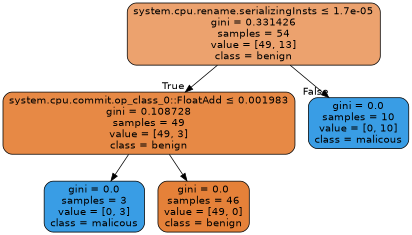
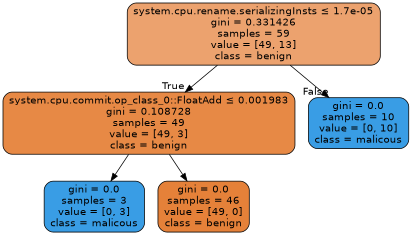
node "system.cpu.rename.serializingInsts ≤ 1.7e-05": text "samples = 54" -> "samples = 59"
